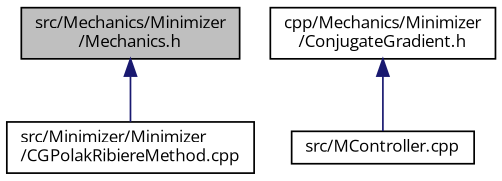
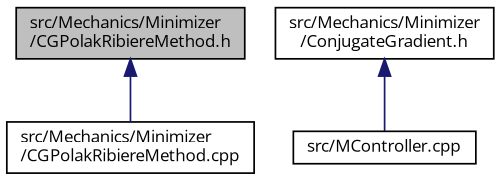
node "src/Mechanics/Minimizer /Mechanics.h": label "src/Mechanics/Minimizer /Mechanics.h" -> "src/Mechanics/Minimizer /CGPolakRibiereMethod.h"
node "cpp/Mechanics/Minimizer /ConjugateGradient.h": label "cpp/Mechanics/Minimizer /ConjugateGradient.h" -> "src/Mechanics/Minimizer /ConjugateGradient.h"
node "src/Minimizer/Minimizer /CGPolakRibiereMethod.cpp": label "src/Minimizer/Minimizer /CGPolakRibiereMethod.cpp" -> "src/Mechanics/Minimizer /CGPolakRibiereMethod.cpp"
